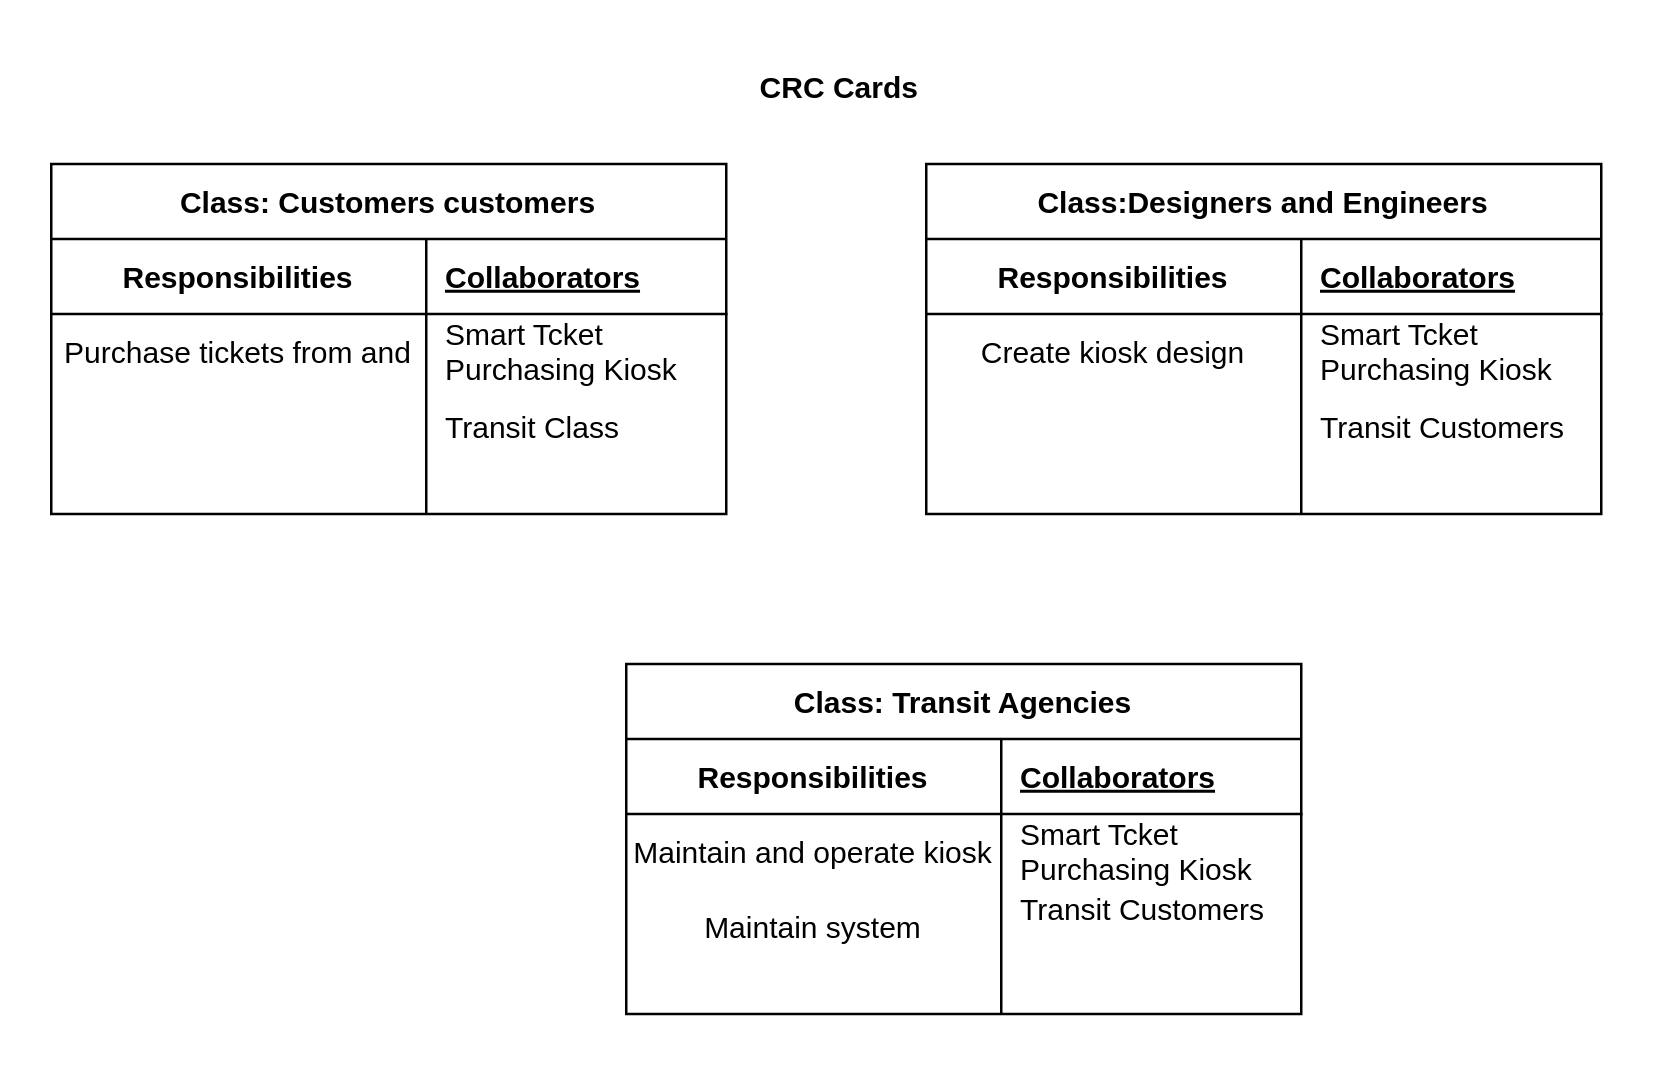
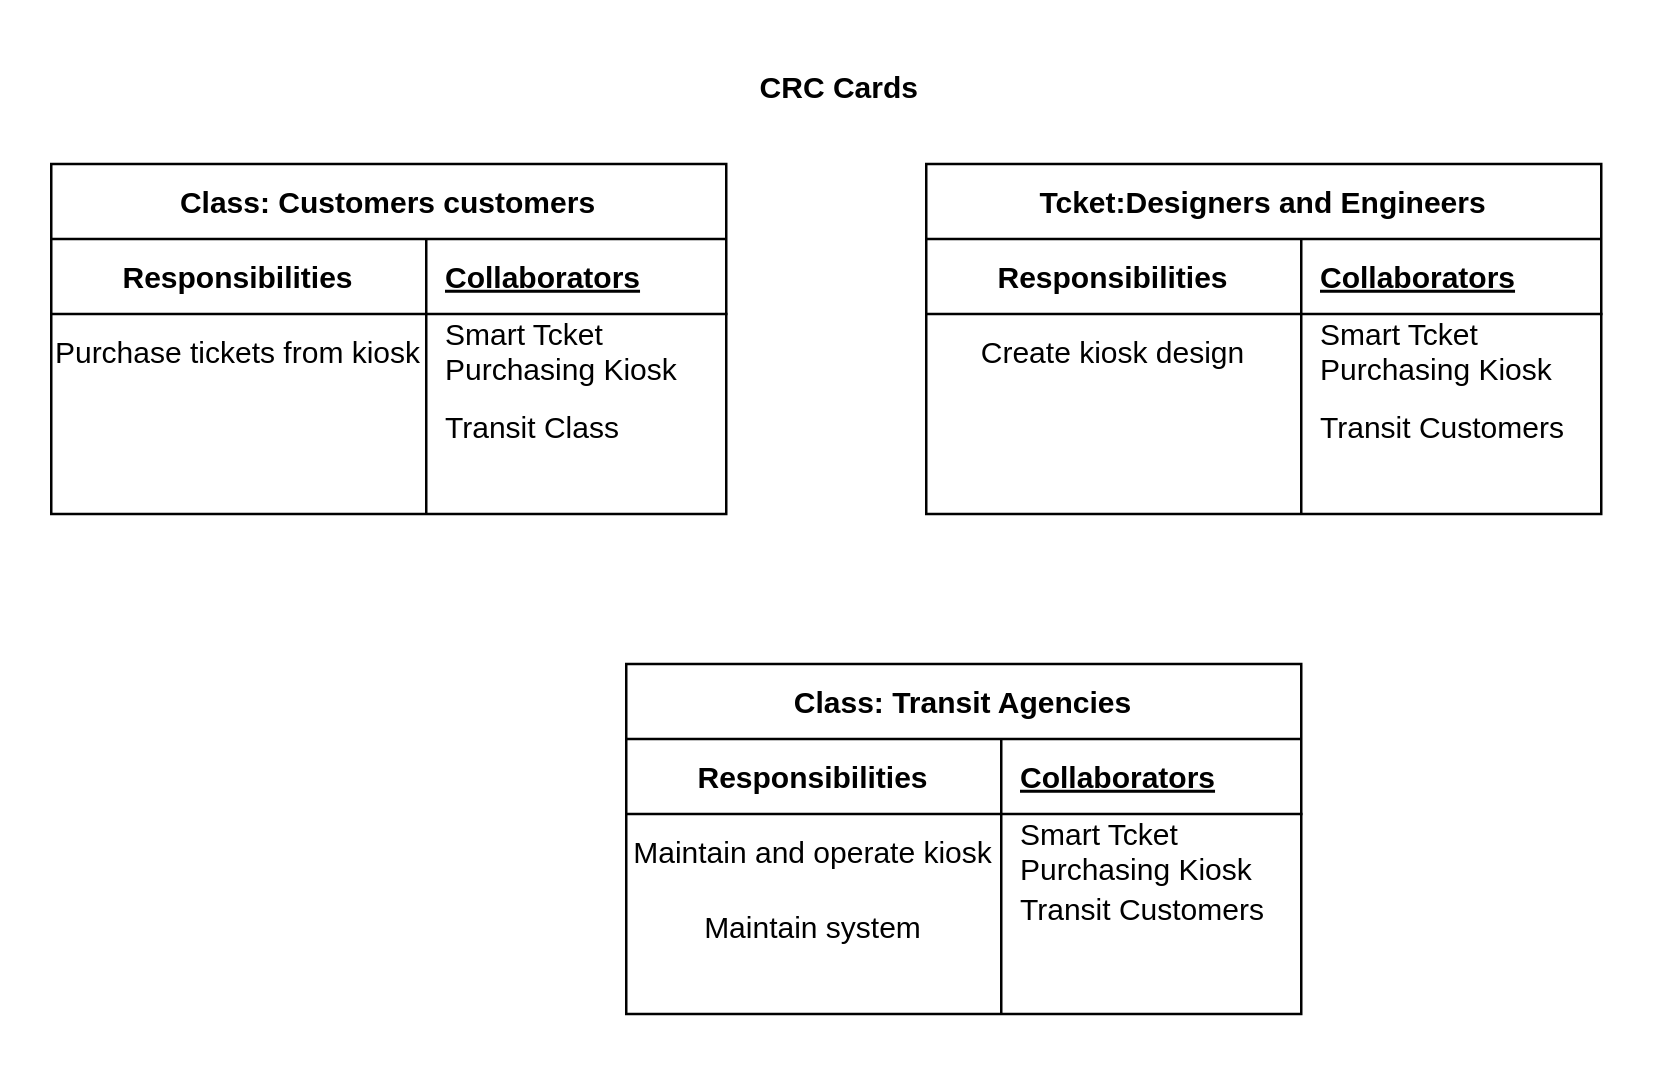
node "Class:Designers and Engineers": label "Class:Designers and Engineers" -> "Tcket:Designers and Engineers"
node "Purchase tickets from and": label "Purchase tickets from and" -> "Purchase tickets from kiosk"
